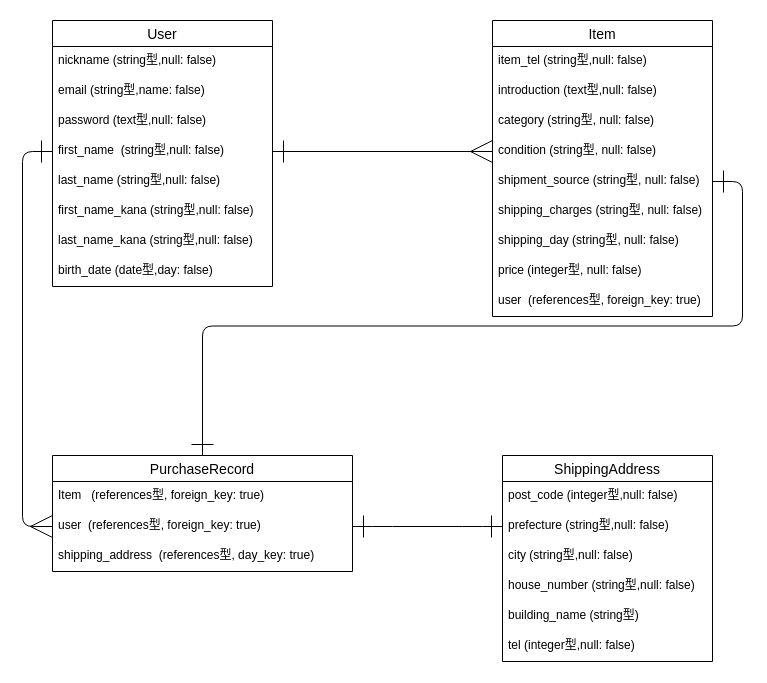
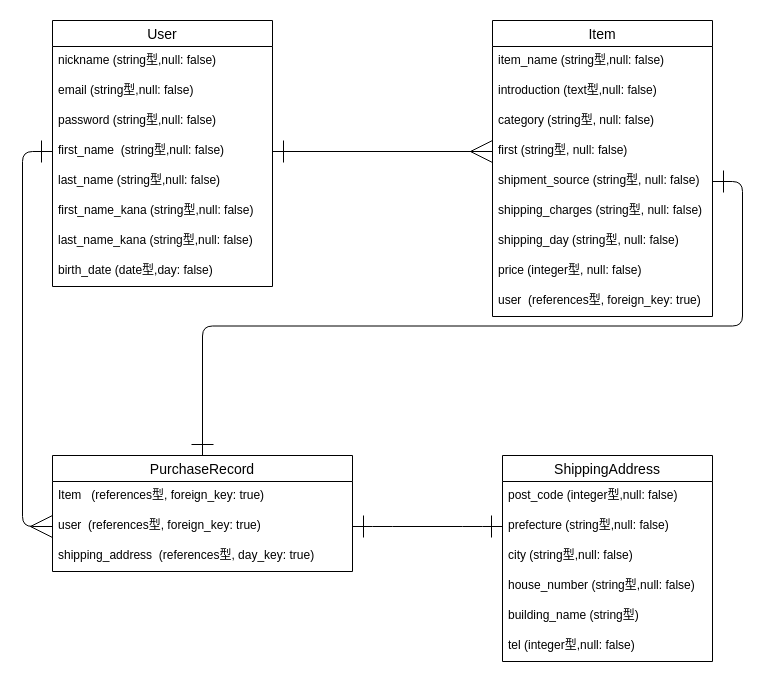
node "item_tel (string型,null: false)": label "item_tel (string型,null: false)" -> "item_name (string型,null: false)"
node "email (string型,name: false)": label "email (string型,name: false)" -> "email (string型,null: false)"
node "password (text型,null: false)": label "password (text型,null: false)" -> "password (string型,null: false)"
node "condition (string型, null: false)": label "condition (string型, null: false)" -> "first (string型, null: false)"
